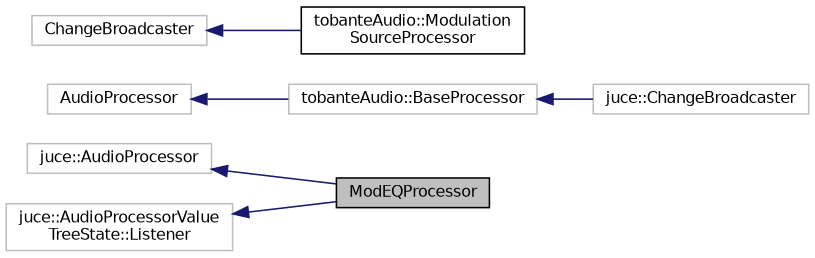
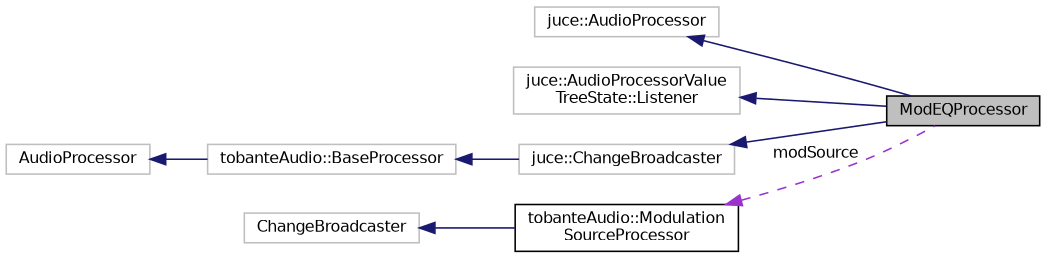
edge "ModEQProcessor" -> "juce::ChangeBroadcaster": added
edge "ModEQProcessor" -> "tobanteAudio::Modulation SourceProcessor": added, label "modSource"
